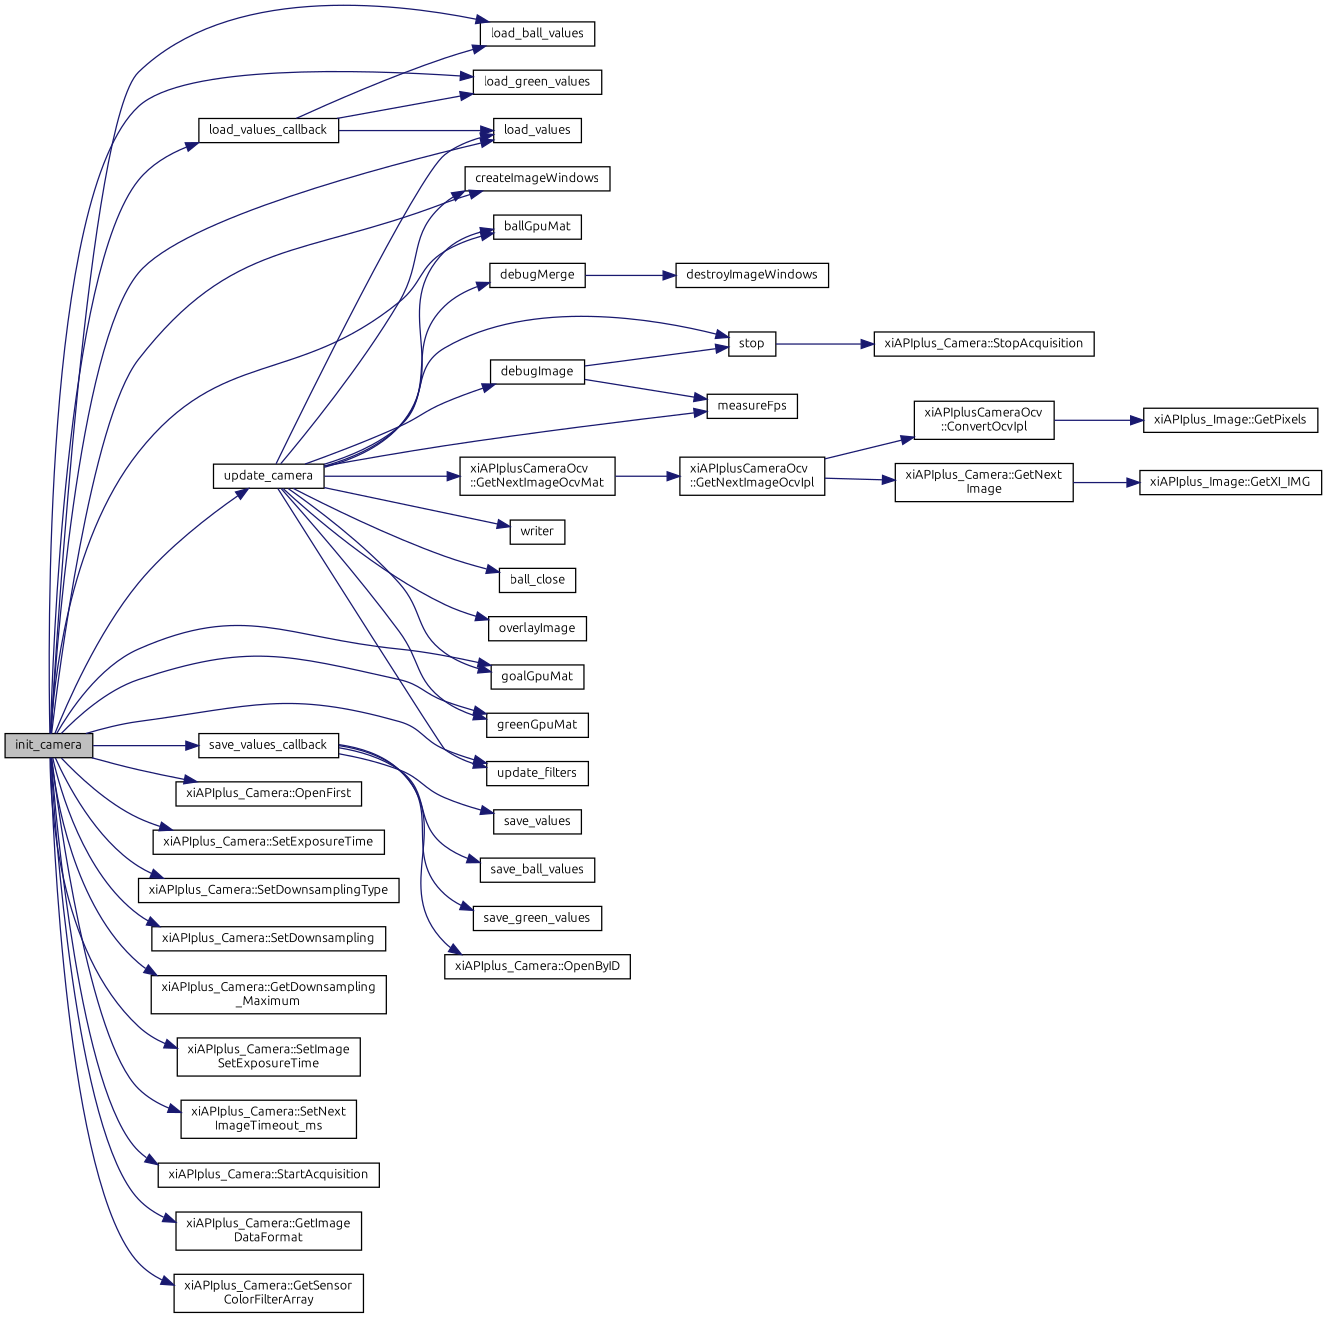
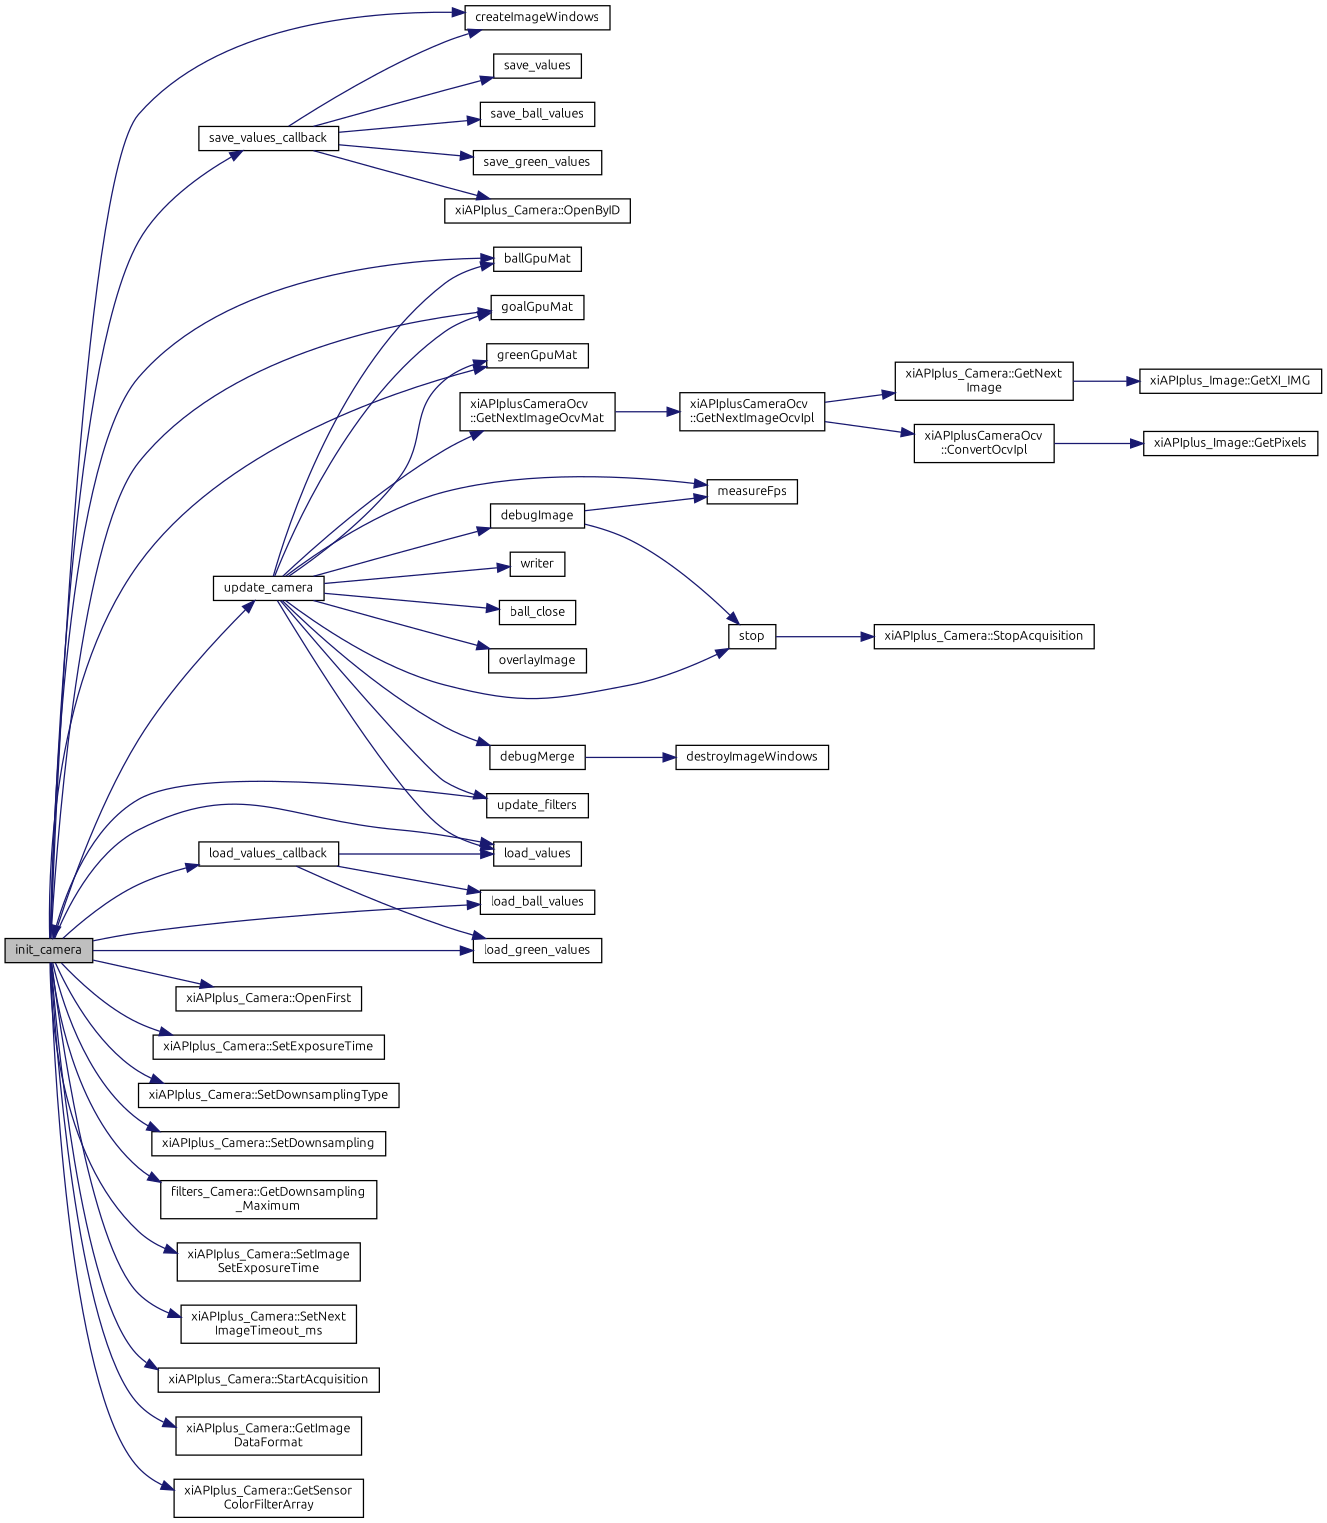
edge "update_camera" -> "createImageWindows": now "save_values_callback" -> "createImageWindows"
edge "init_camera" -> "update_filters": reversed
node "xiAPIplus_Camera::GetDownsampling _Maximum": label "xiAPIplus_Camera::GetDownsampling _Maximum" -> "filters_Camera::GetDownsampling _Maximum"
